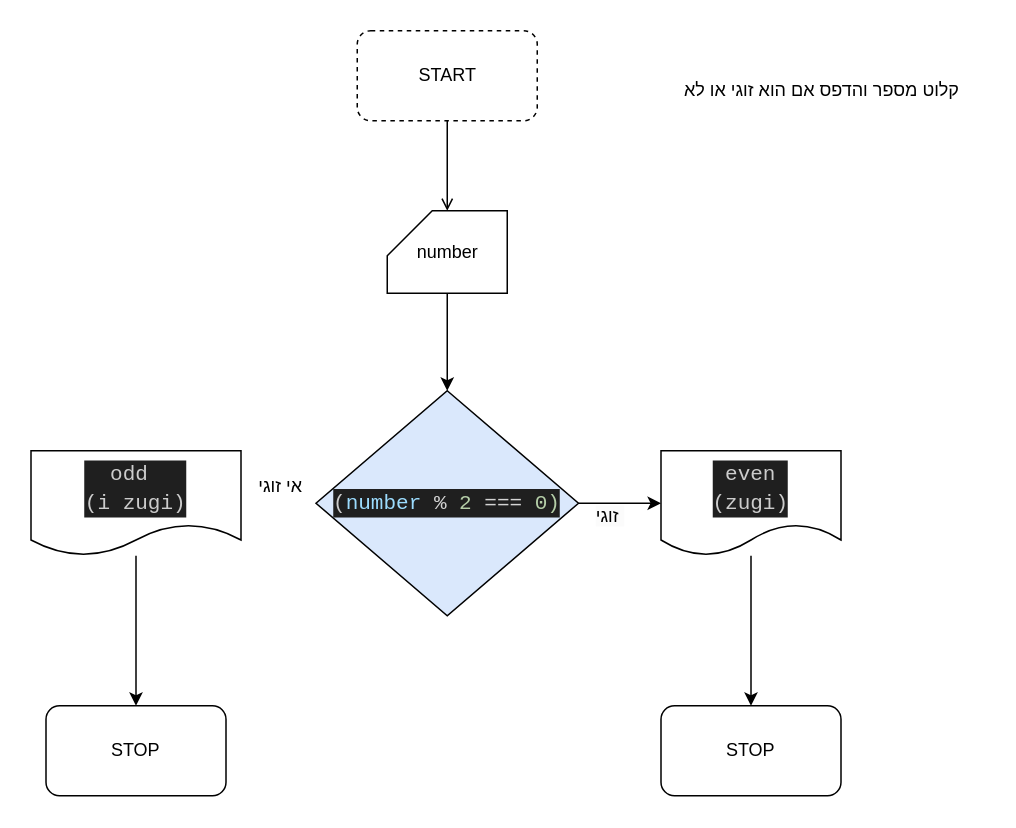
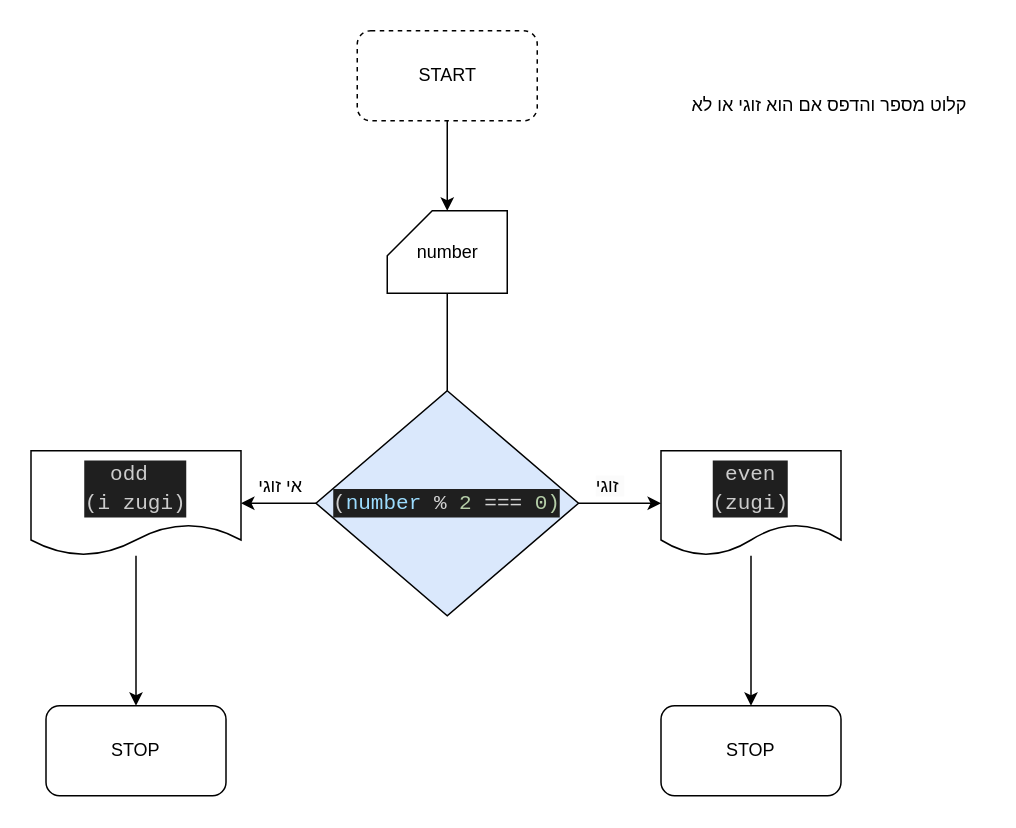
node "קלוט מספר והדפס אם הוא זוגי או לא": moved (822, 91) -> (830, 106)
edge "START" -> "number": arrowhead open -> classic
edge "number" -> "(number % 2 === 0)": arrowhead classic -> none
edge "(number % 2 === 0)" -> "odd (i zugi)": added
node "זוגי": moved (608, 518) -> (608, 488)
